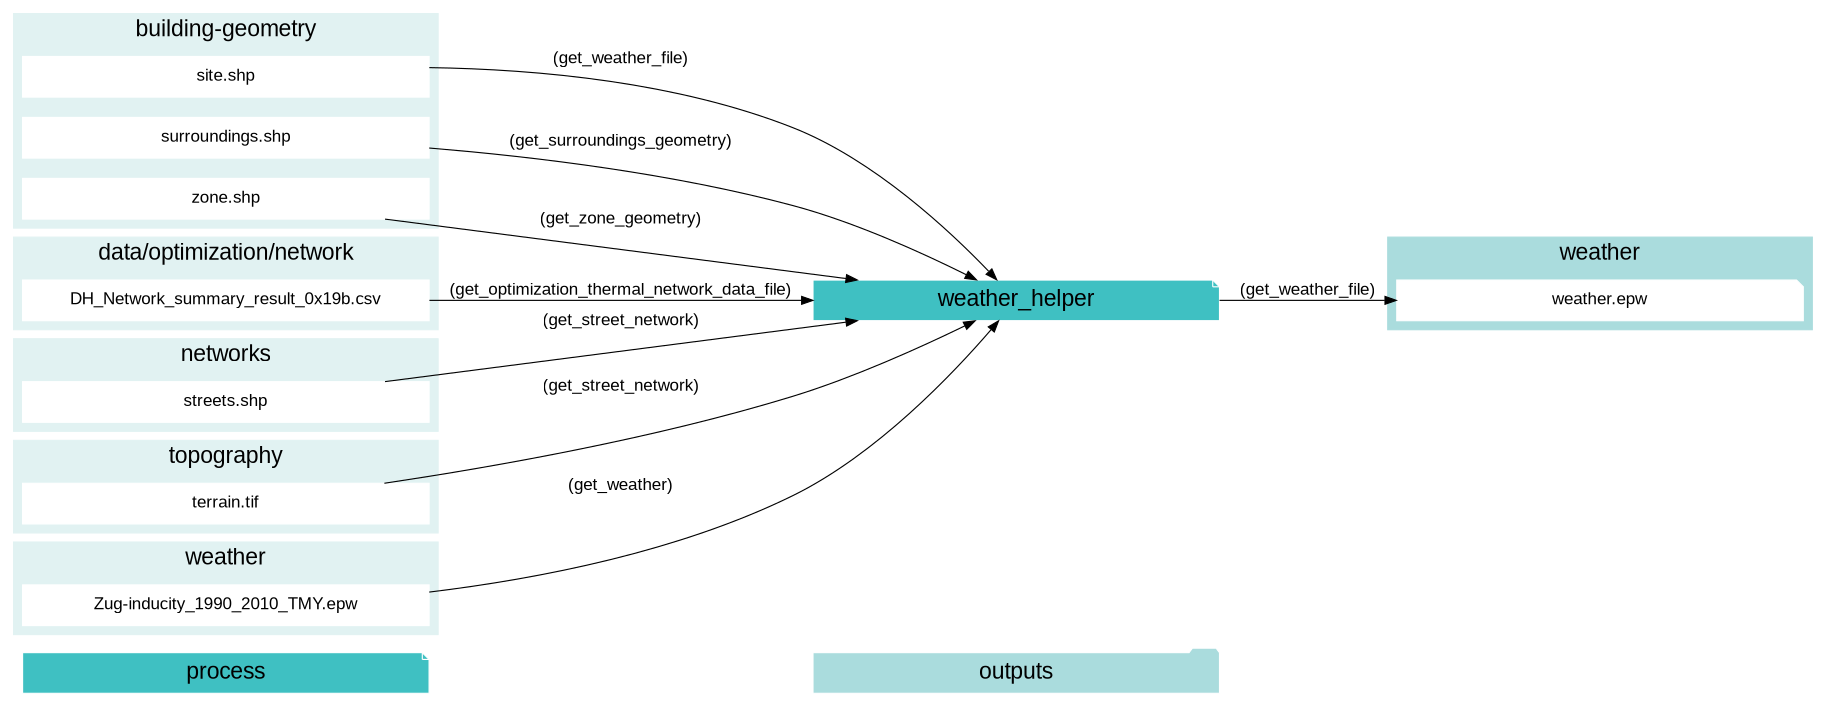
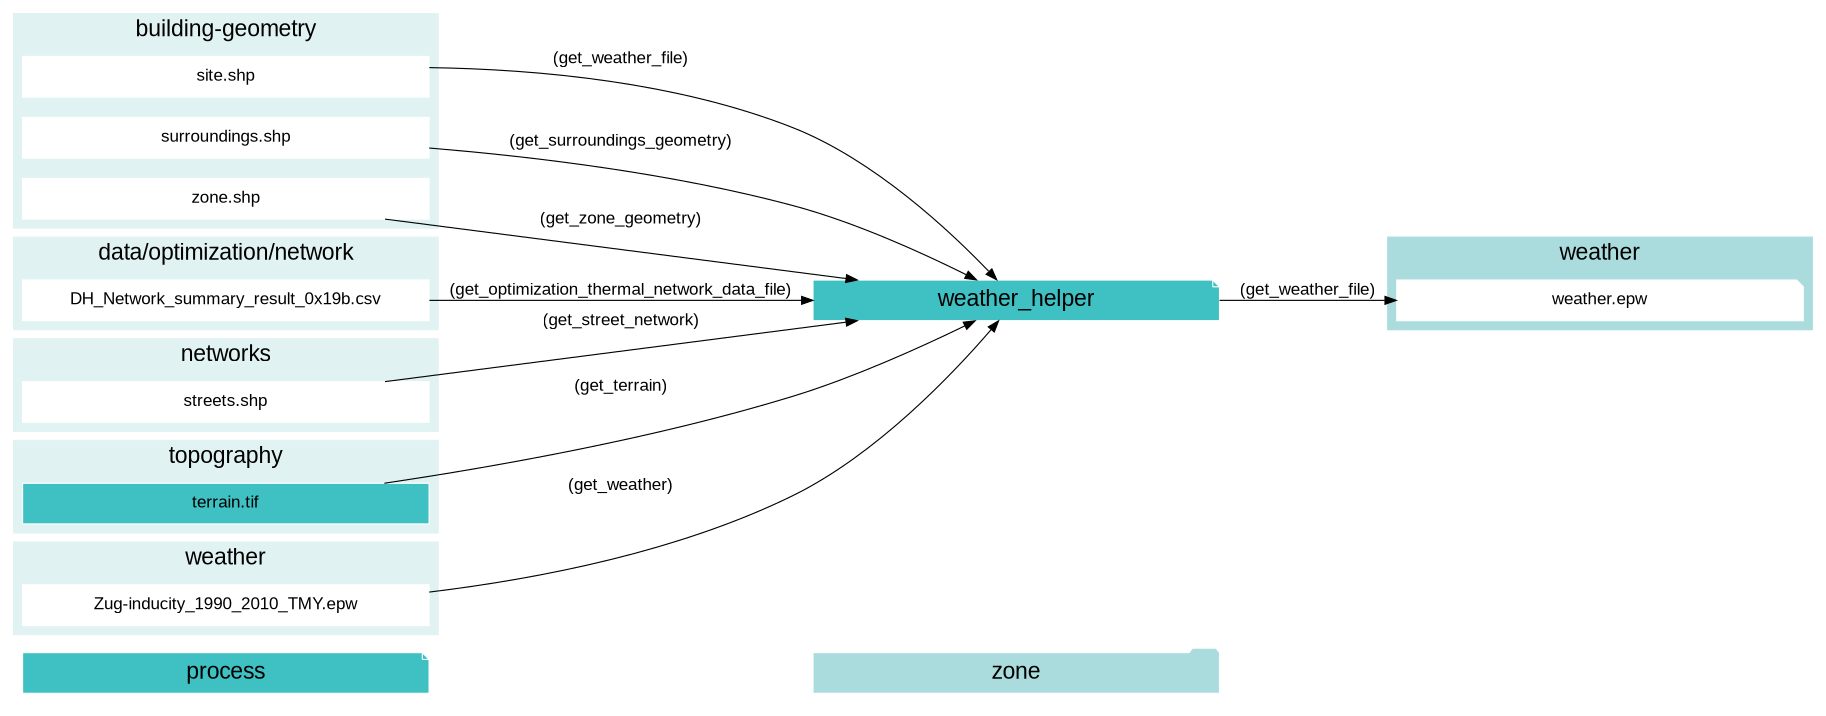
edge "terrain.tif" -> "weather_helper": label "(get_street_network)" -> "(get_terrain)"
node "terrain.tif": fillcolor white -> #3fc0c2
node "outputs": label "outputs" -> "zone"
